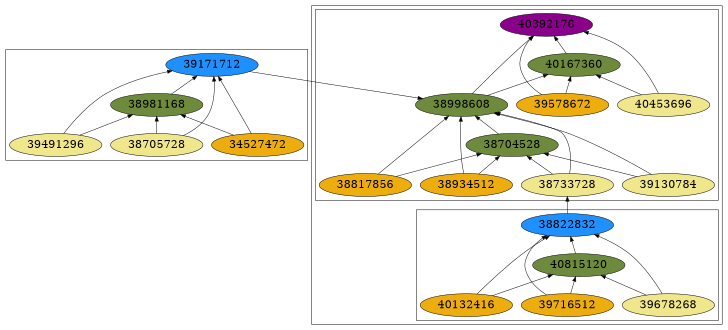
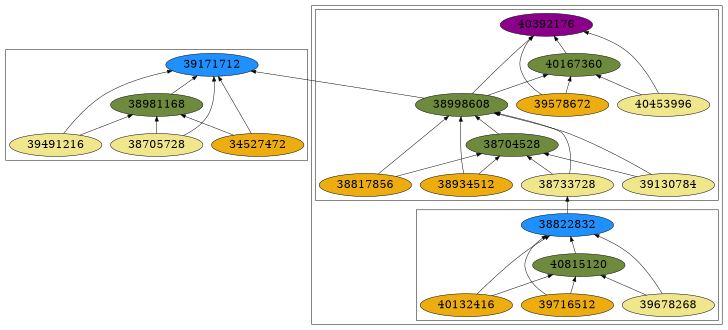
edge "39171712" -> "38998608": reversed
node "40453696": label "40453696" -> "40453996"
node "39491296": label "39491296" -> "39491216"
